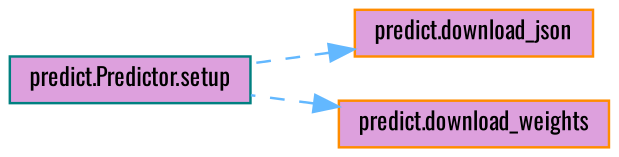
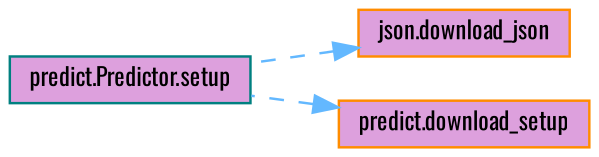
node "predict.download_json": label "predict.download_json" -> "json.download_json"
node "predict.download_weights": label "predict.download_weights" -> "predict.download_setup"
